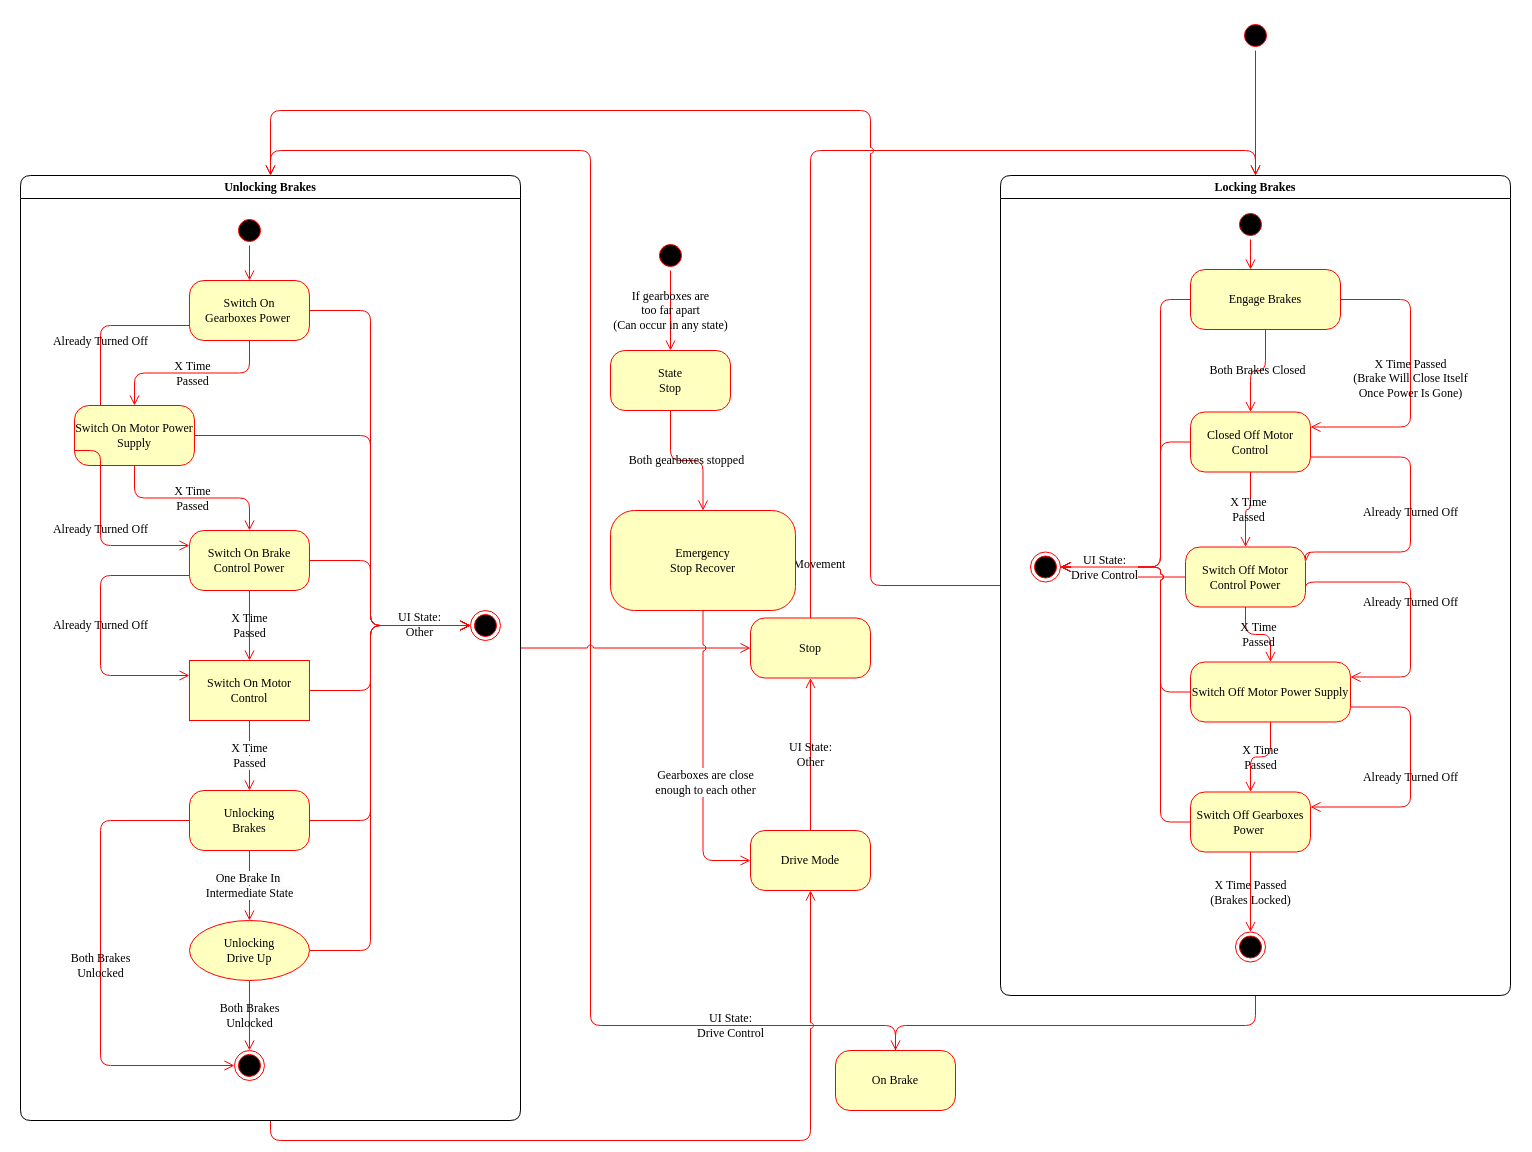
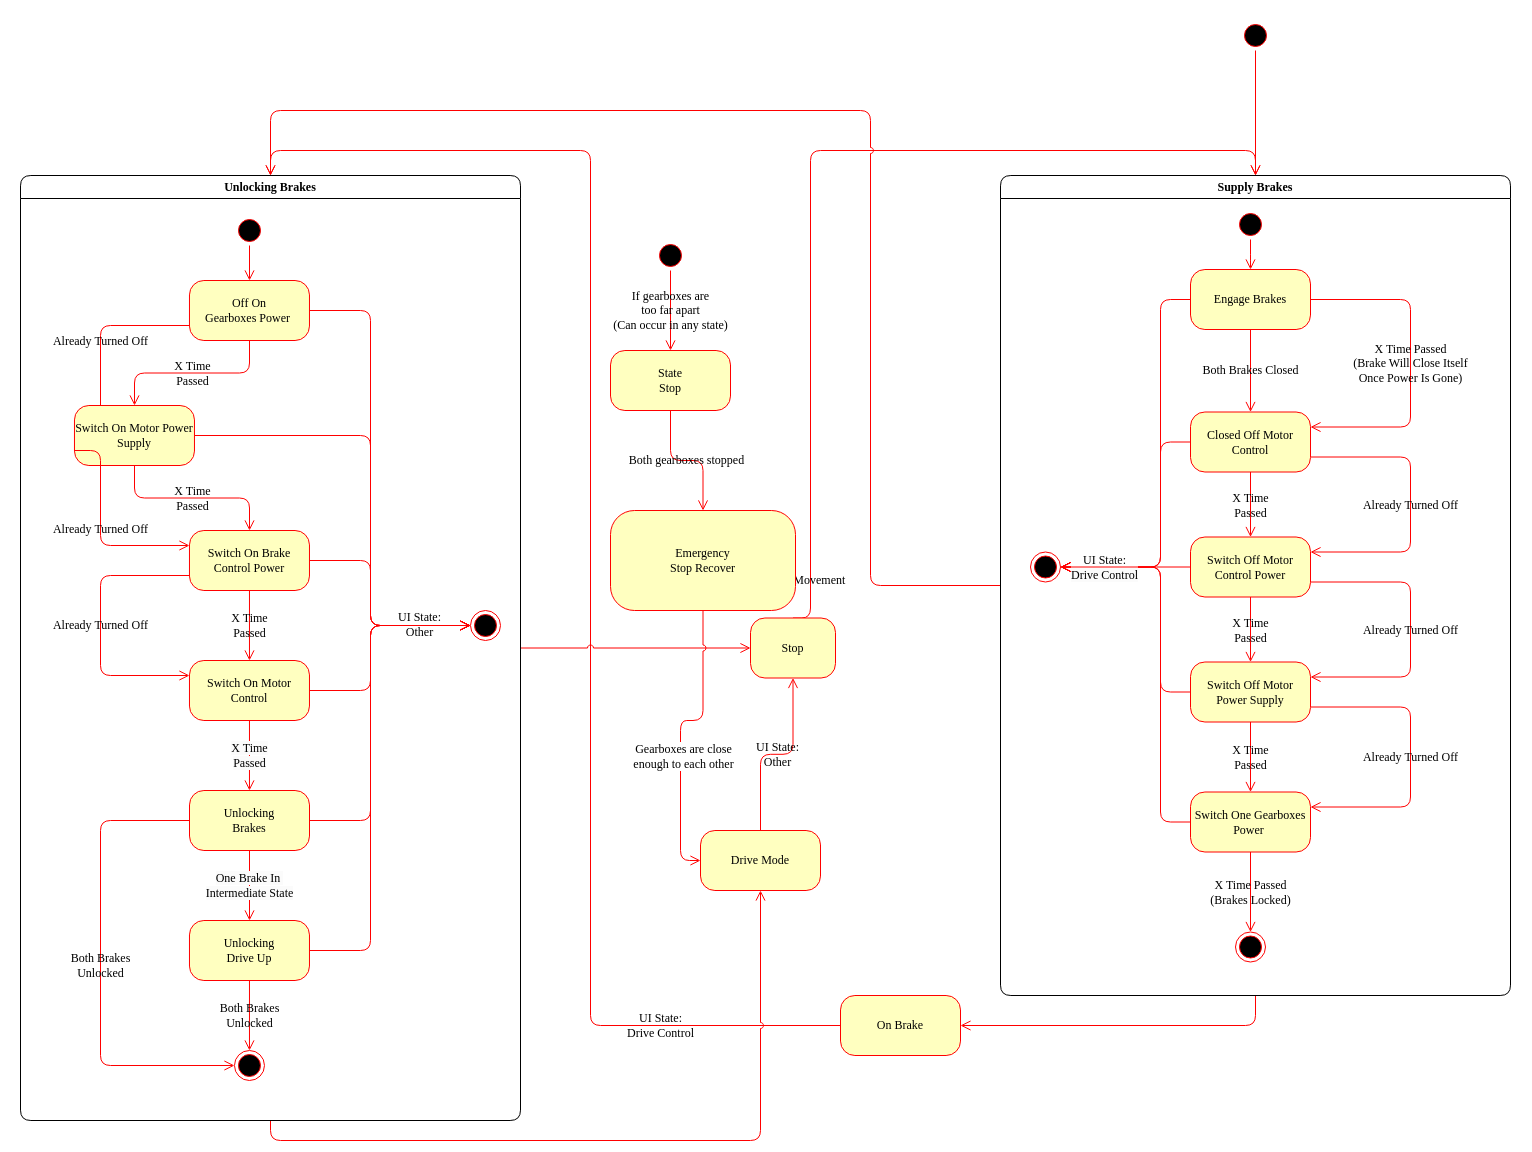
node "Locking Brakes": label "Locking Brakes" -> "Supply Brakes"
node "Engage Brakes": size 150x60 -> 120x60
node "Switch On Gearboxes Power": label "Switch On Gearboxes Power" -> "Off On Gearboxes Power"
node "Switch Off Motor Control Power": moved (1246, 577) -> (1251, 567)
node "Stop": size 120x60 -> 85x60
node "Switch On Motor Control": shape rectangle -> rounded rectangle
node "Switch Off Motor Power Supply": size 160x60 -> 120x60
node "Switch Off Gearboxes Power": label "Switch Off Gearboxes Power" -> "Switch One Gearboxes Power"
node "Drive Mode": moved (811, 861) -> (761, 861)
node "Unlocking Drive Up": shape ellipse -> rounded rectangle
node "On Brake": moved (896, 1081) -> (901, 1026)
